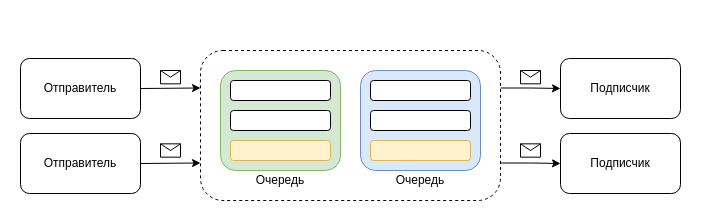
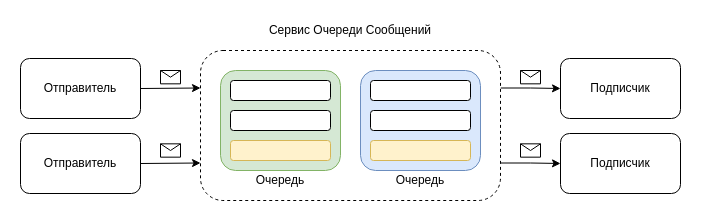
node "Сервис Очереди Сообщений": added
